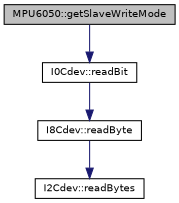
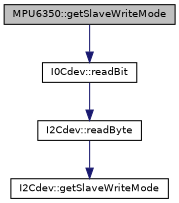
node "MPU6050::getSlaveWriteMode": label "MPU6050::getSlaveWriteMode" -> "MPU6350::getSlaveWriteMode"
node "I8Cdev::readByte": label "I8Cdev::readByte" -> "I2Cdev::readByte"
node "I2Cdev::readBytes": label "I2Cdev::readBytes" -> "I2Cdev::getSlaveWriteMode"
